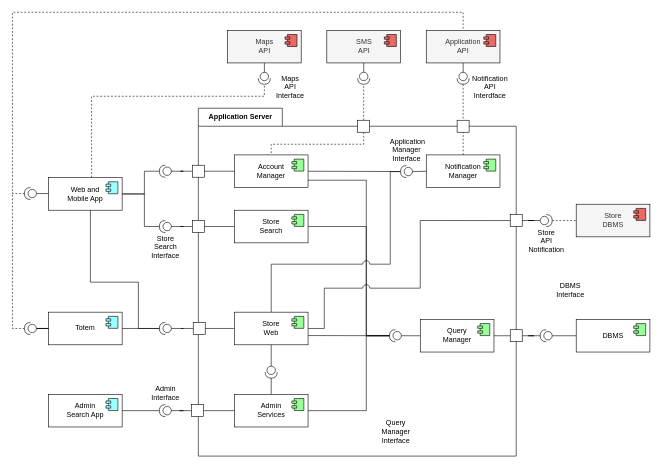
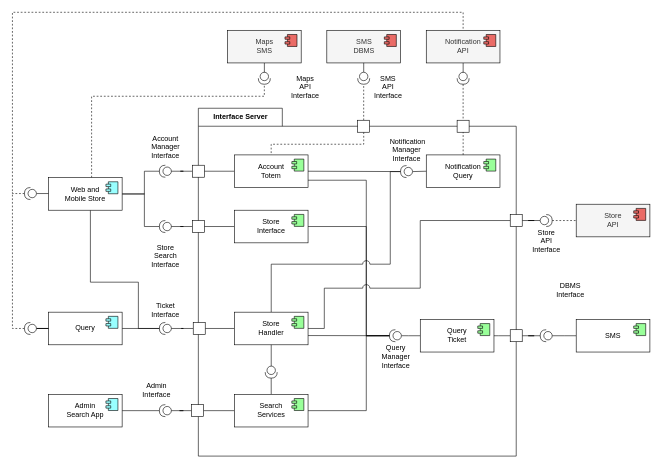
node "Maps API": label "Maps API" -> "Maps SMS"
node "SMS API": label "SMS API" -> "SMS DBMS"
node "Application API": label "Application API" -> "Notification API"
node "Maps API Interface": moved (290, 87) -> (305, 87)
node "SMS API Interface": added
node "Notification API Interdface": removed
node "Application Server": label "Application Server" -> "Interface Server"
node "Account Manager Interface": added
node "Application Manager Interface": label "Application Manager Interface" -> "Notification Manager Interface"
node "Account Manager": label "Account Manager" -> "Account Totem"
node "Notification Manager": label "Notification Manager" -> "Notification Query"
node "Web and Mobile App": label "Web and Mobile App" -> "Web and Mobile Store"
node "Store DBMS": label "Store DBMS" -> "Store API"
node "Store Search": label "Store Search" -> "Store Interface"
node "Store API Notification": label "Store API Notification" -> "Store API Interface"
node "Store Search Interface": moved (165, 248) -> (165, 257)
node "Ticket Interface": added
node "Totem": label "Totem" -> "Query"
node "Store Web": label "Store Web" -> "Store Handler"
node "Query Manager": label "Query Manager" -> "Query Ticket"
node "DBMS": label "DBMS" -> "SMS"
node "Admin Interface": moved (165, 393) -> (156, 390)
node "Admin Services": label "Admin Services" -> "Search Services"
node "Query Manager Interface": moved (395, 432) -> (395, 357)
